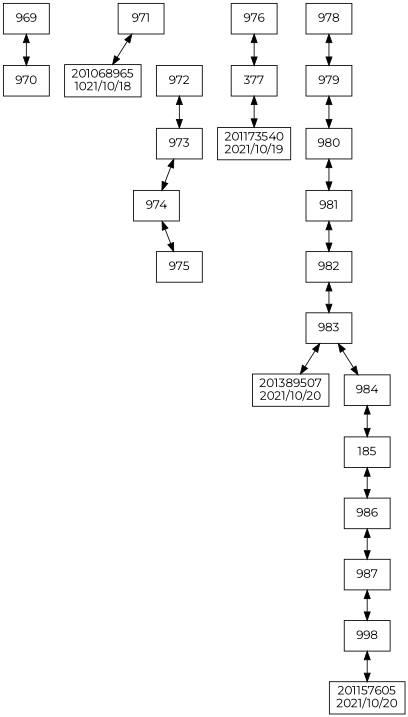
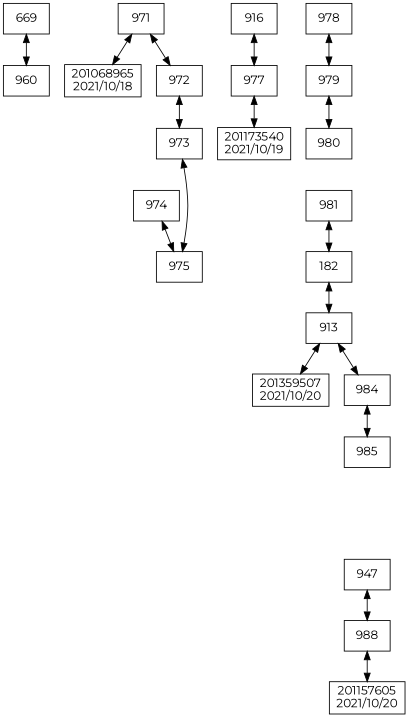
node "969": label "969" -> "669"
node "976": label "976" -> "916"
edge "971" -- "972": added
node "970": label "970" -> "960"
node "201068965 1021/10/18": label "201068965 1021/10/18" -> "201068965 2021/10/18"
node "377": label "377" -> "977"
edge "973" -- "974": now "973" -- "975"
edge "980" -- "981": removed
node "982": label "982" -> "182"
node "983": label "983" -> "913"
node "201389507 2021/10/20": label "201389507 2021/10/20" -> "201359507 2021/10/20"
node "185": label "185" -> "985"
node "986": removed
node "987": label "987" -> "947"
node "998": label "998" -> "988"
